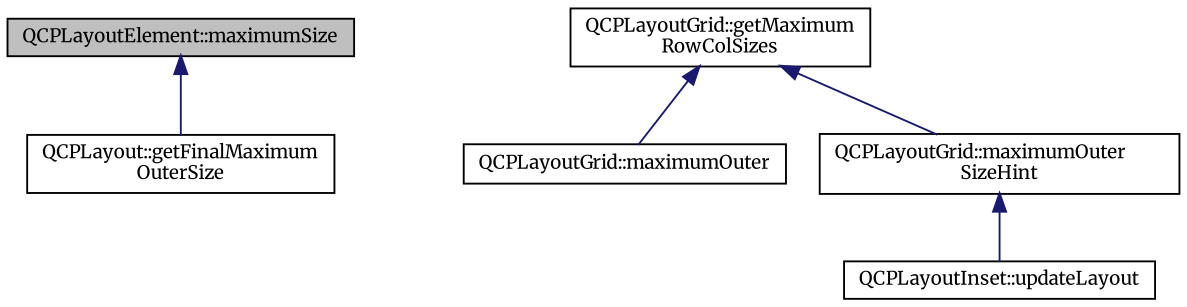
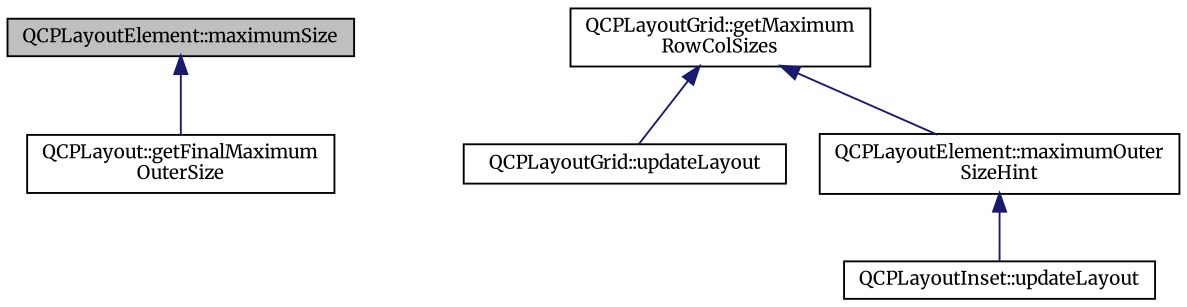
node "QCPLayoutGrid::maximumOuter": label "QCPLayoutGrid::maximumOuter" -> "QCPLayoutGrid::updateLayout"
node "QCPLayoutGrid::maximumOuter SizeHint": label "QCPLayoutGrid::maximumOuter SizeHint" -> "QCPLayoutElement::maximumOuter SizeHint"
